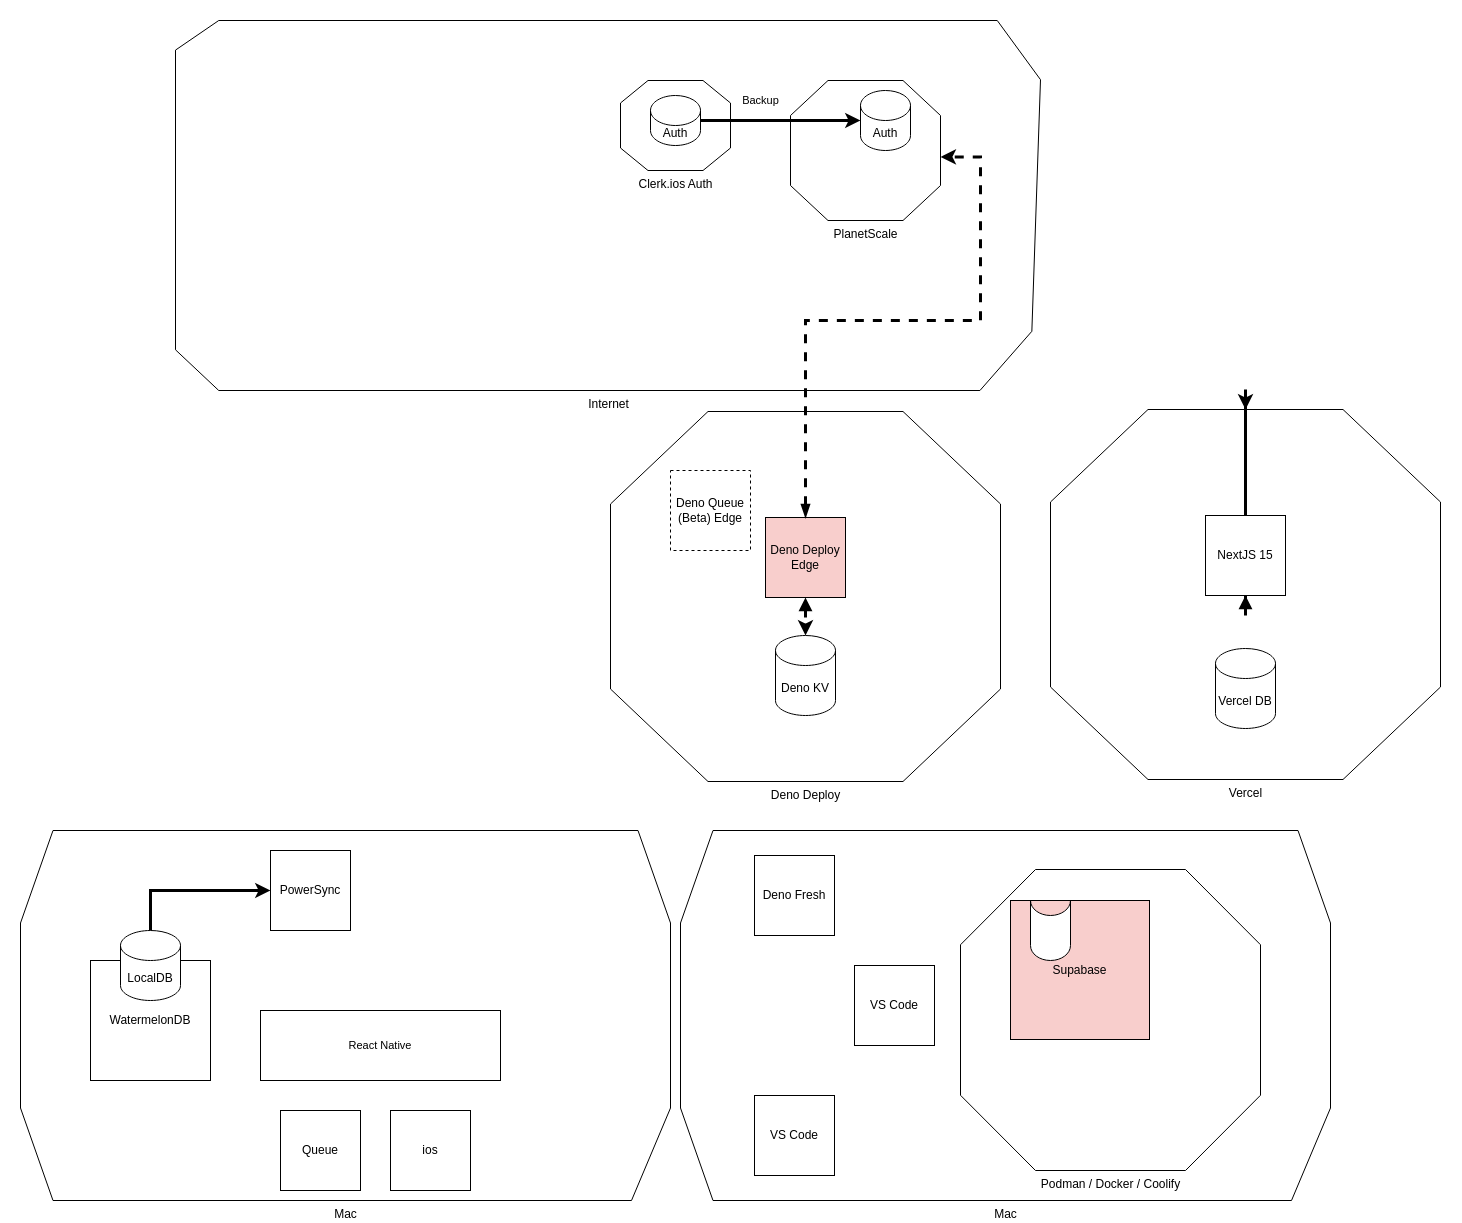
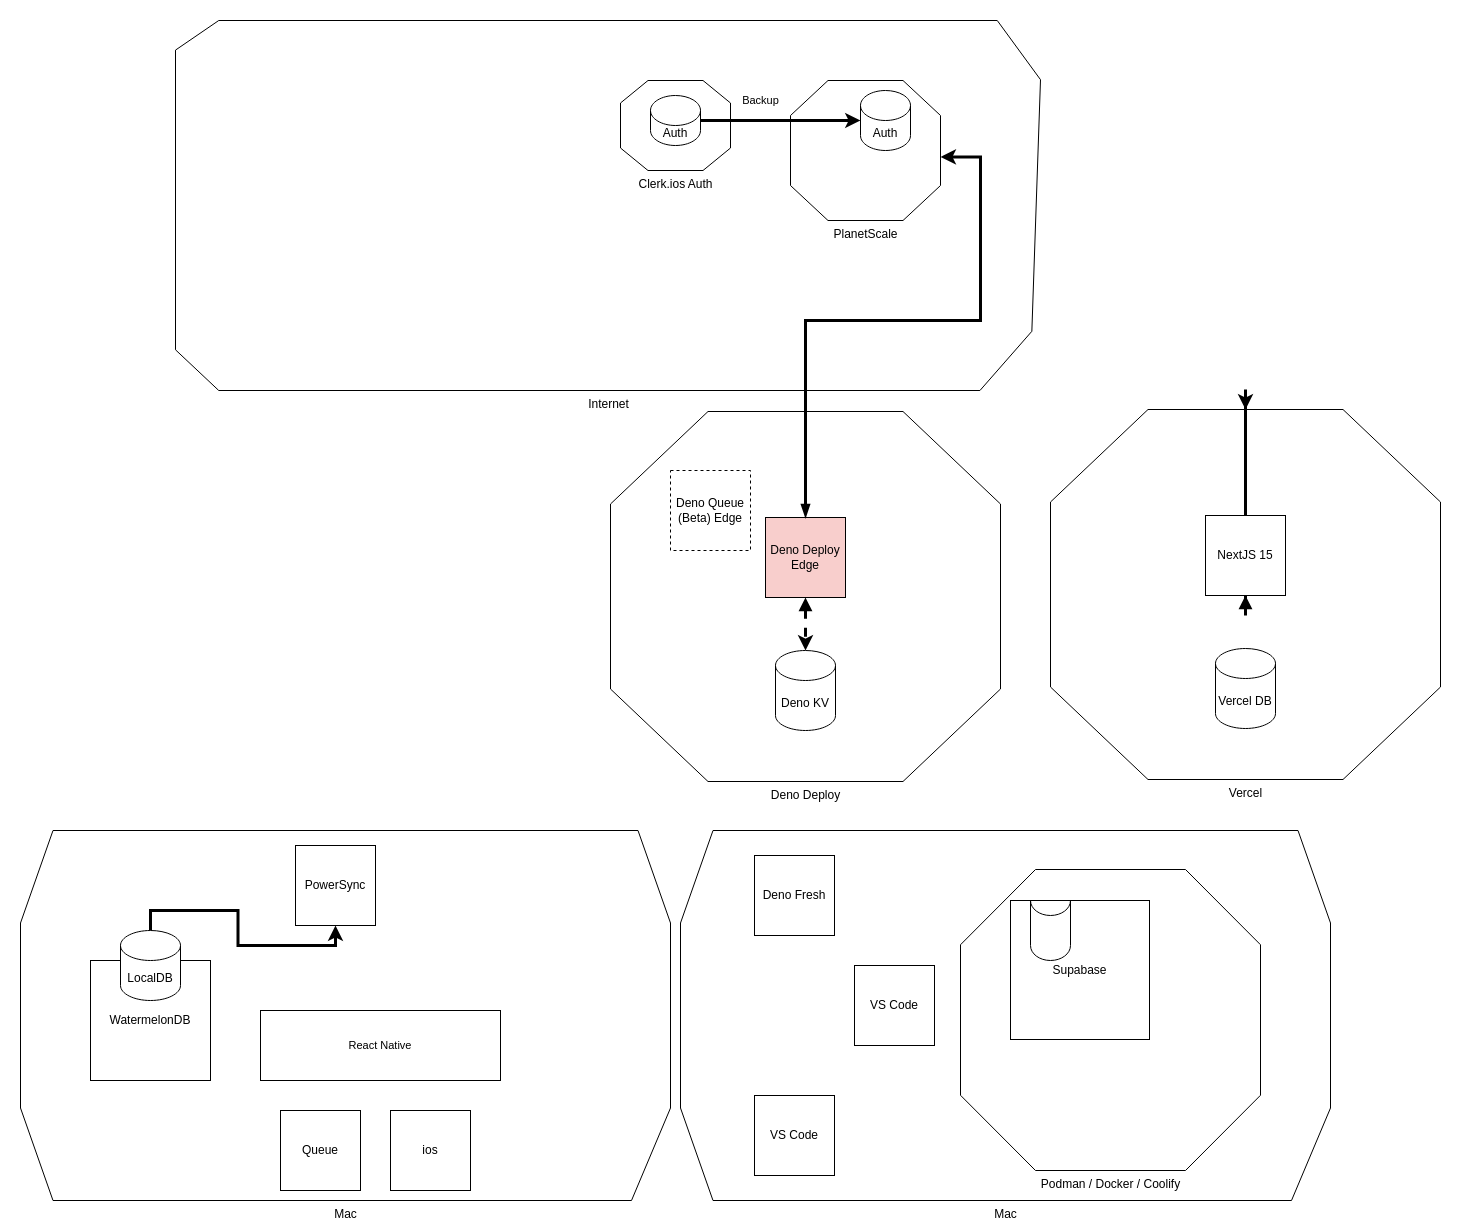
edge "PlanetScale" -- "Deno Deploy Edge": style dashed -> solid
node "Deno KV": moved (806, 676) -> (806, 691)
node "PowerSync": moved (311, 891) -> (336, 886)
node "Supabase": fillcolor #f8cecc -> #ffffff
